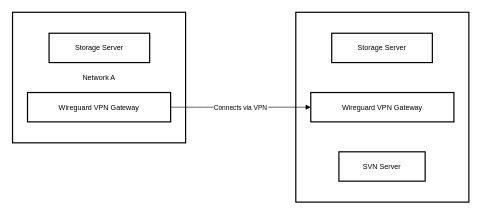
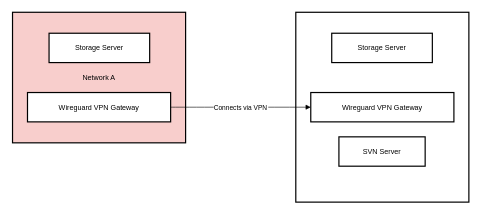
node "Network A": fillcolor #ffffff -> #f8cecc
node "SVN Server": moved (383, 167) -> (383, 152)
